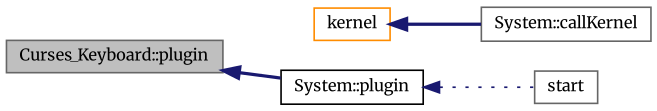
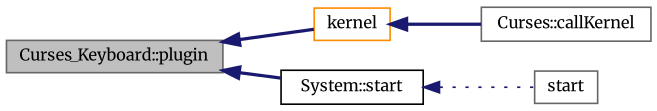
node "System::callKernel": label "System::callKernel" -> "Curses::callKernel"
edge "kernel" -> "Curses_Keyboard::plugin": added
node "System::plugin": label "System::plugin" -> "System::start"
